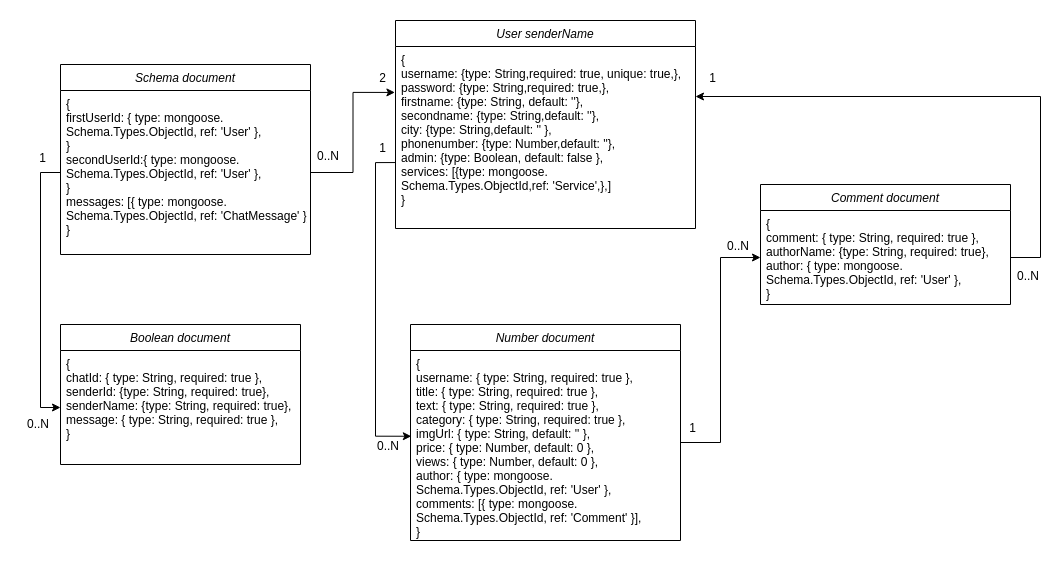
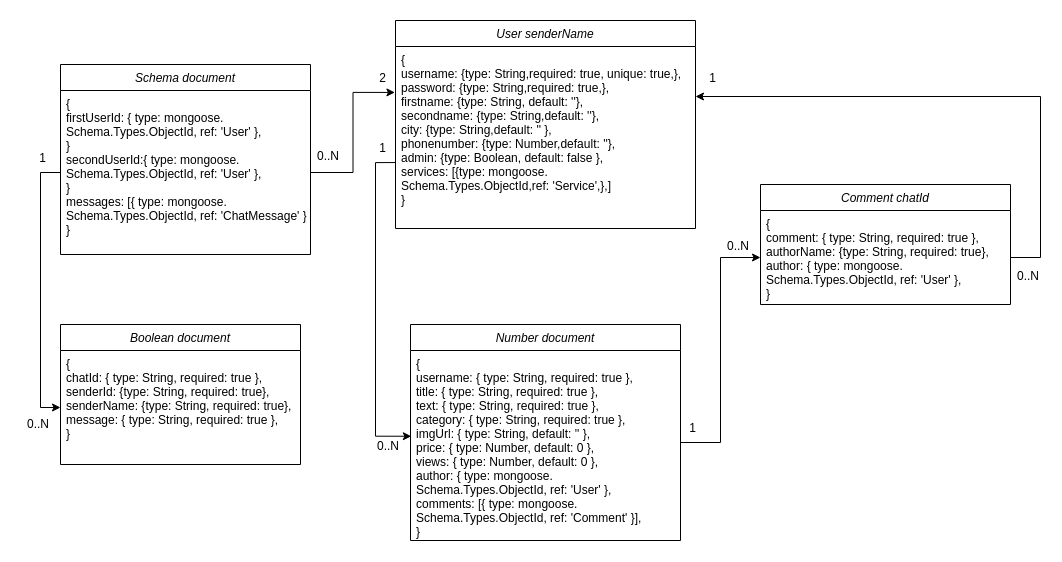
node "Comment document": label "Comment document" -> "Comment chatId"
